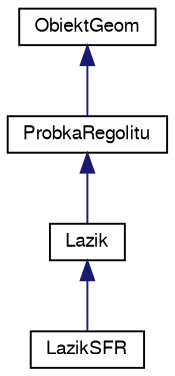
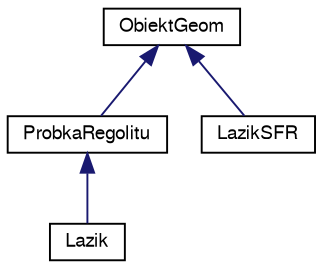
edge "LazikSFR" -> "Lazik": now "LazikSFR" -> "ObiektGeom"
